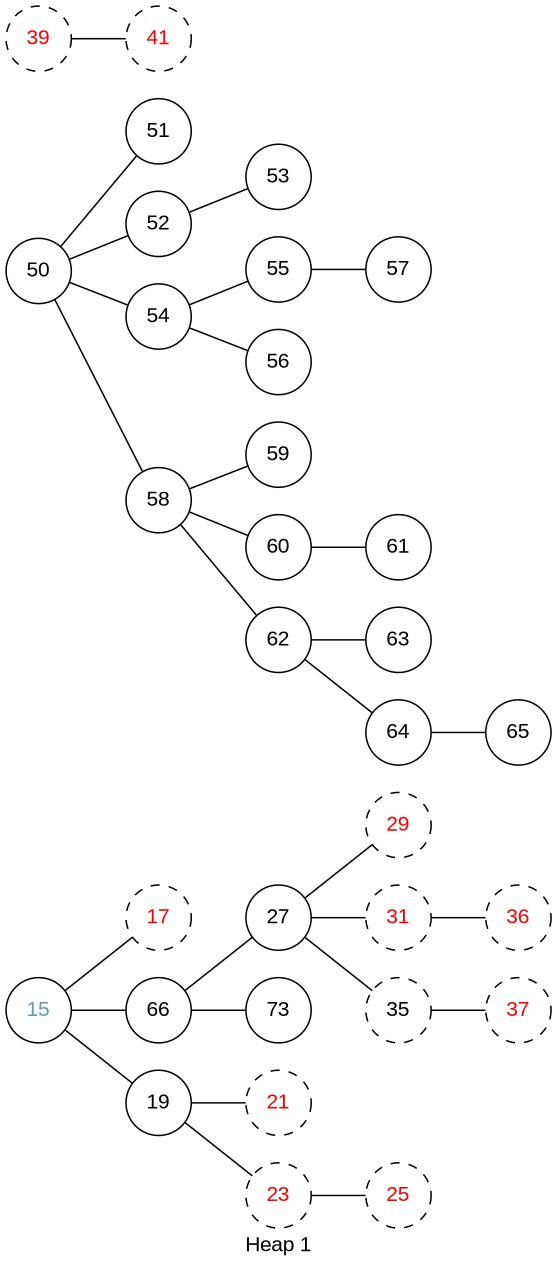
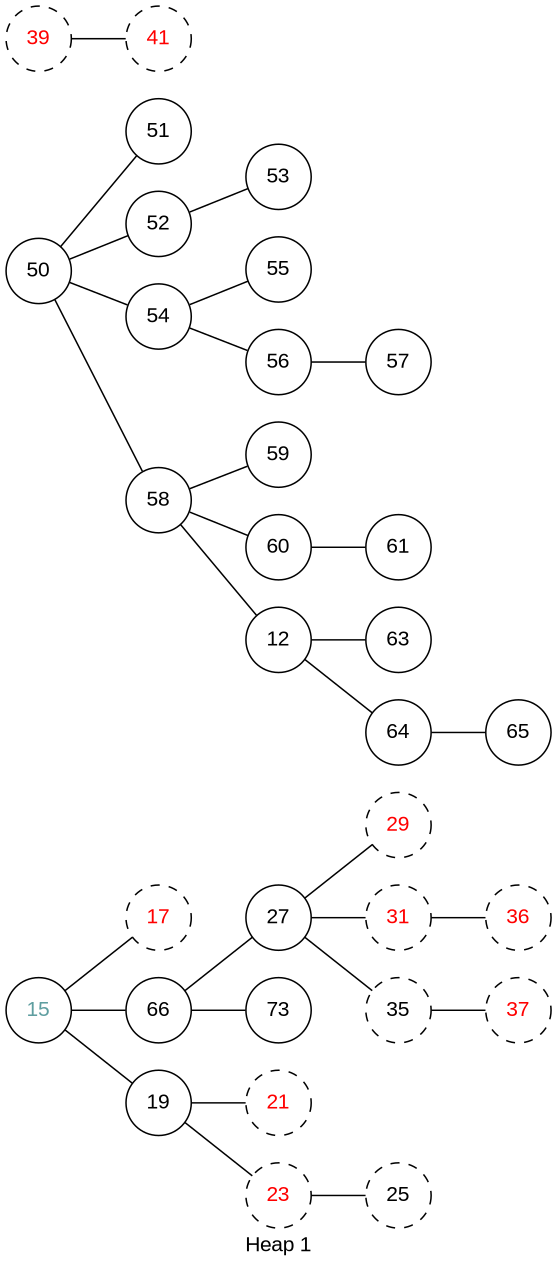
edge "55" -- "57": now "56" -- "57"
node "62": label "62" -> "12"
node "25": fontcolor red -> black
